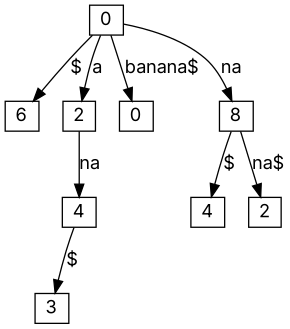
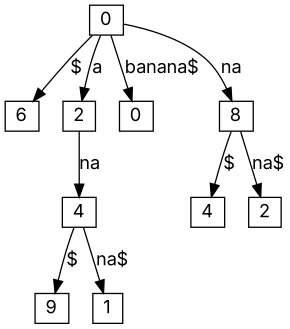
node "3": label "3" -> "9"
node "1": added
